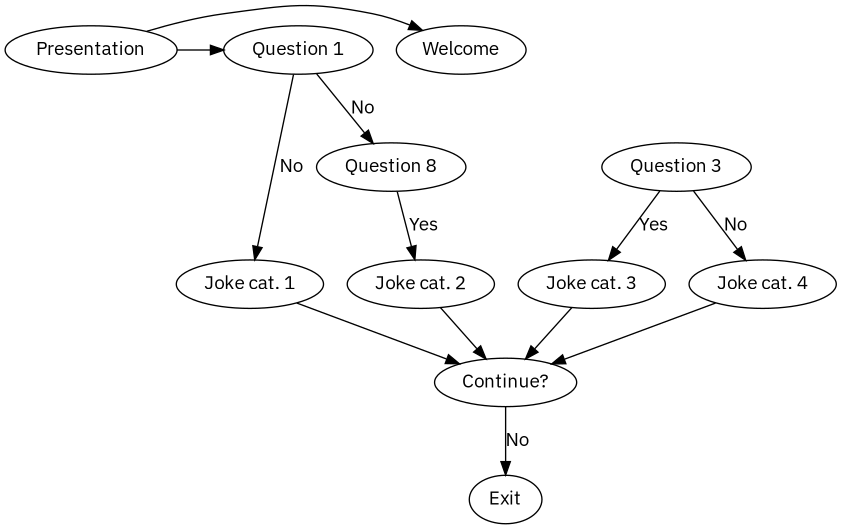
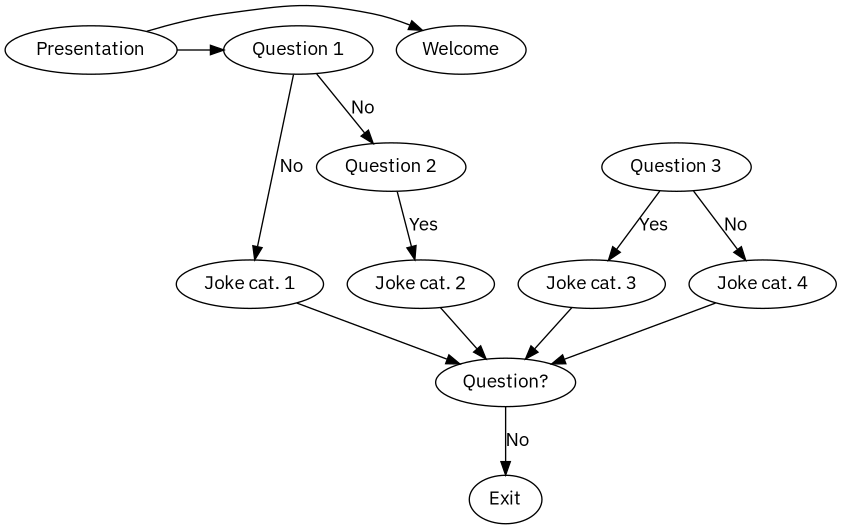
node "Question 8": label "Question 8" -> "Question 2"
node "Continue?": label "Continue?" -> "Question?"
